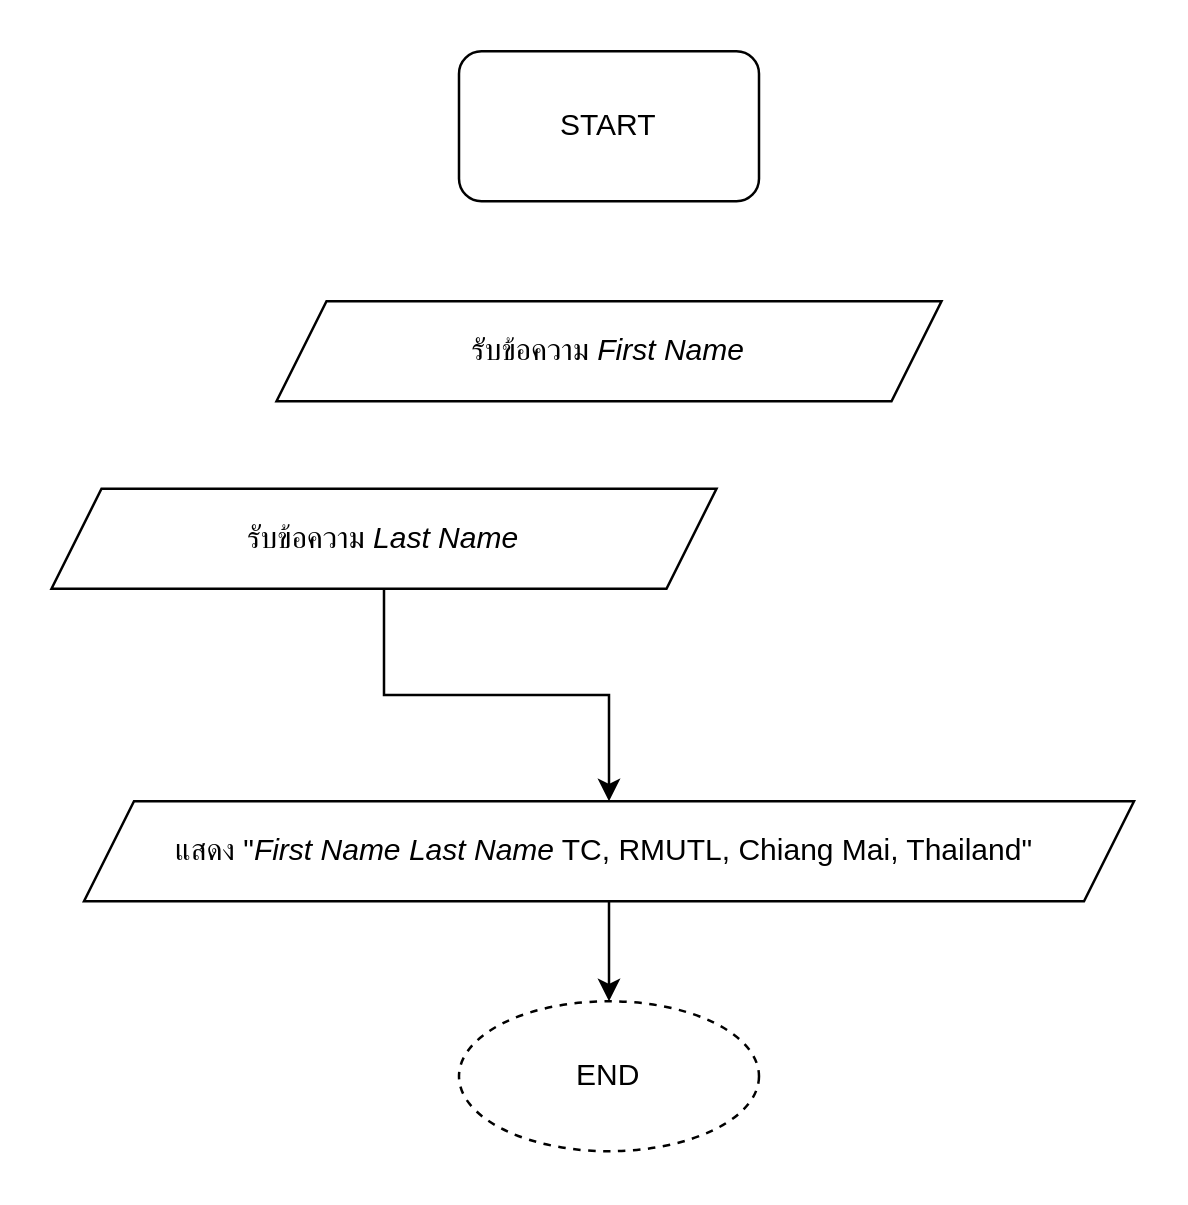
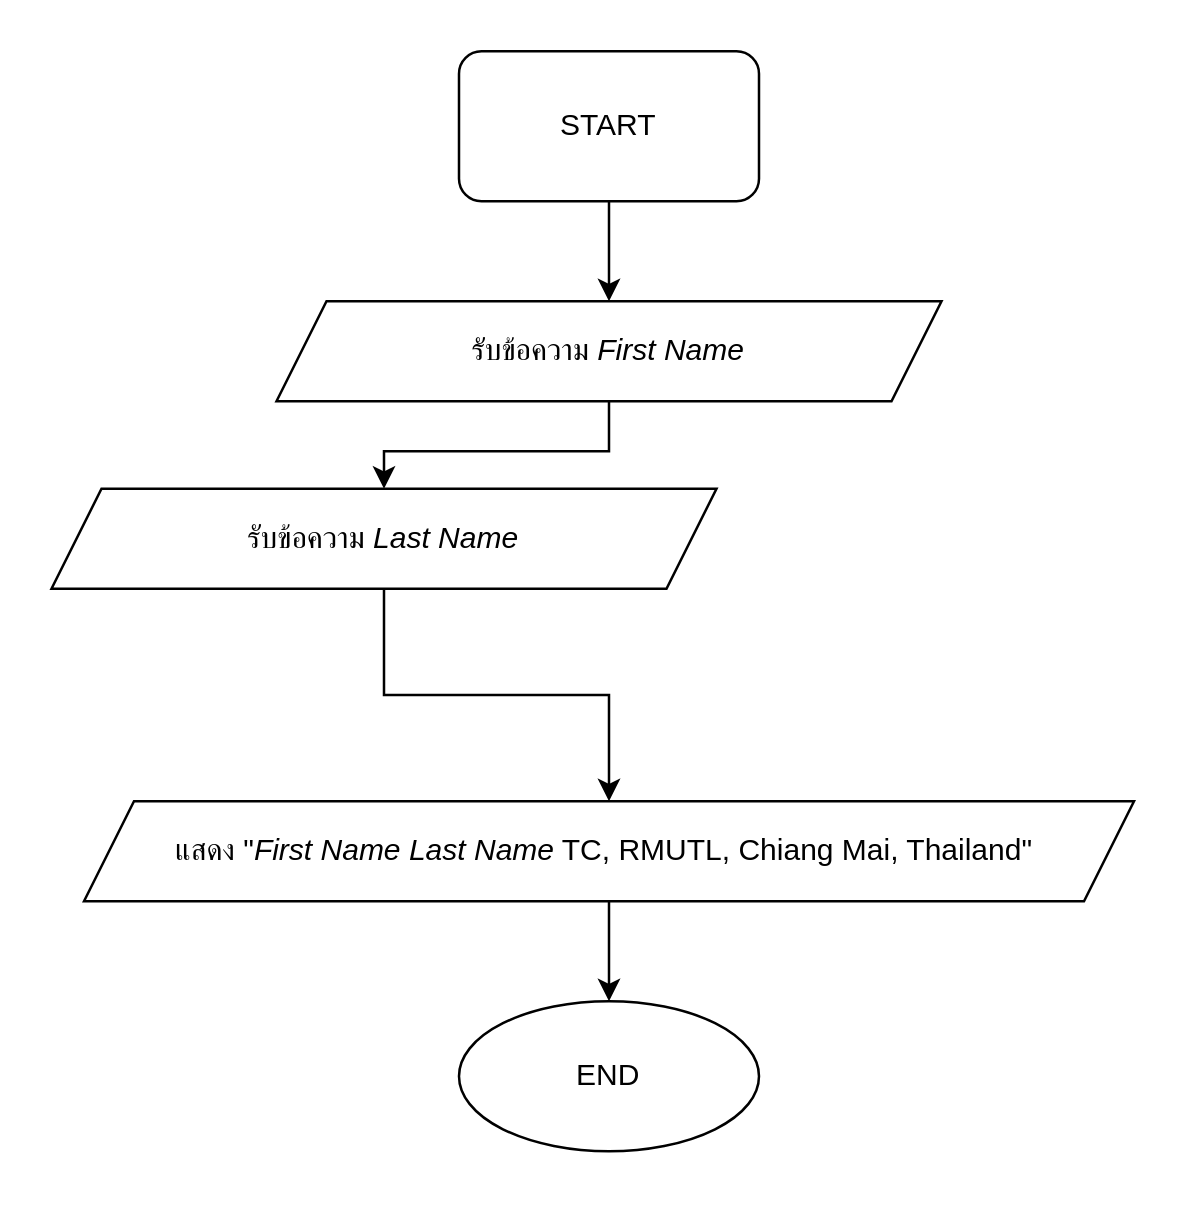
edge "START" -> "รับข้อความ First Name": added
edge "รับข้อความ First Name" -> "รับข้อความ Last Name": added
node "END": style dashed -> solid
